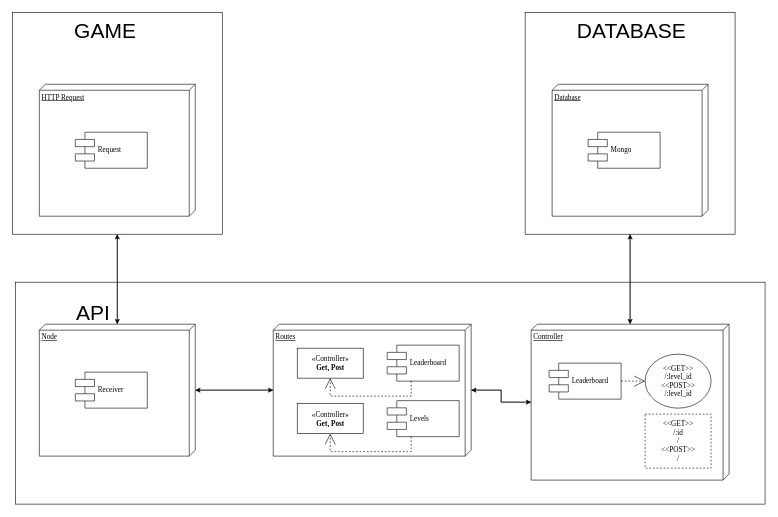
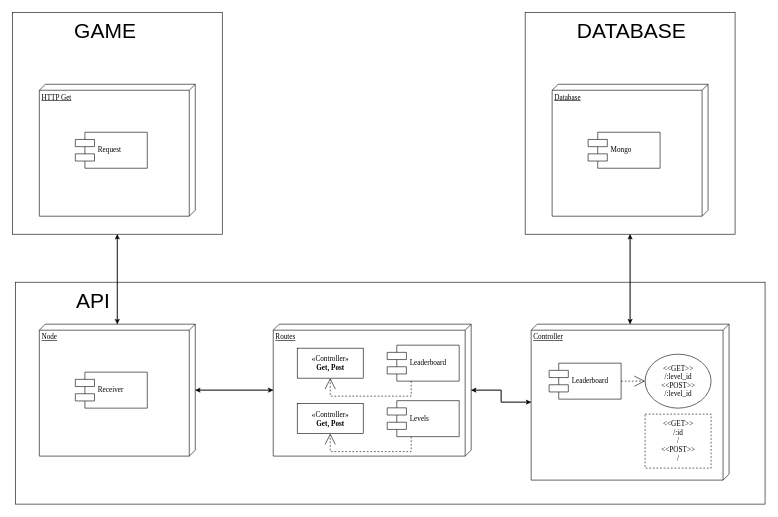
node "HTTP Request": label "HTTP Request" -> "HTTP Get"
node "API": moved (93, 312) -> (93, 300)
